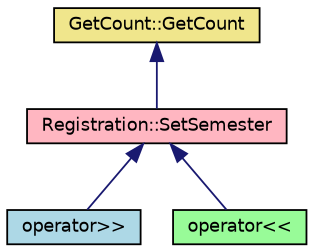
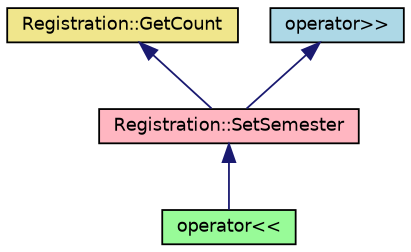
node "GetCount::GetCount": label "GetCount::GetCount" -> "Registration::GetCount"
edge "operator>>" -> "Registration::SetSemester": reversed
